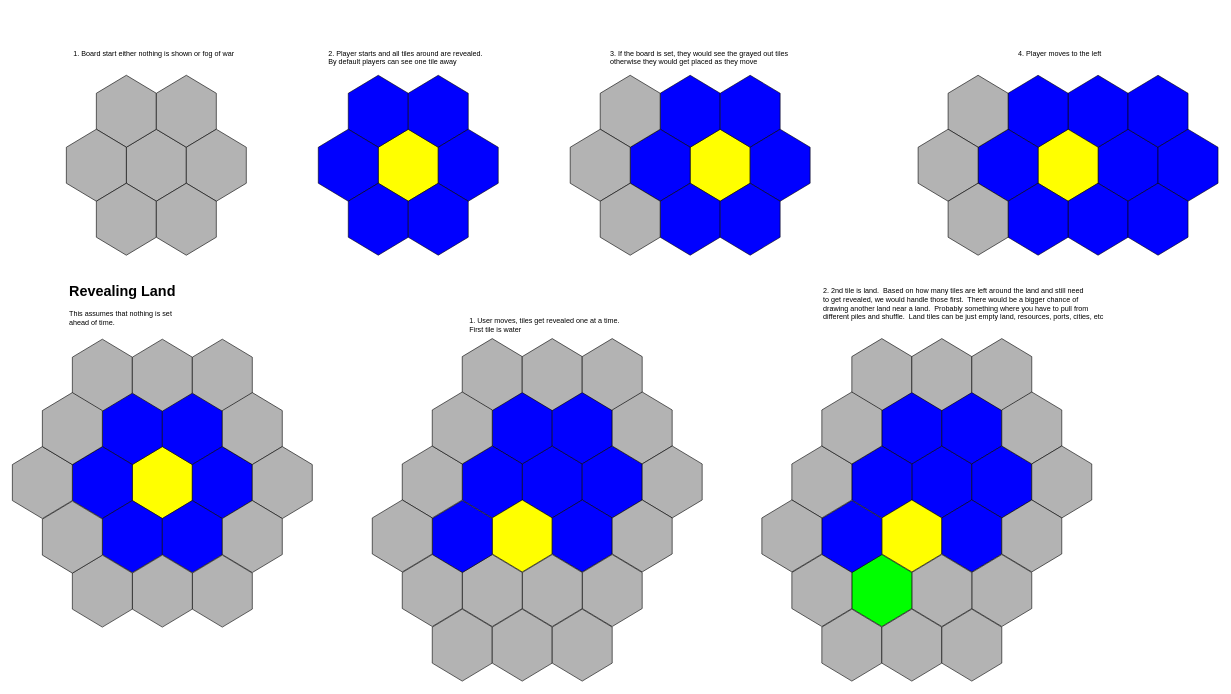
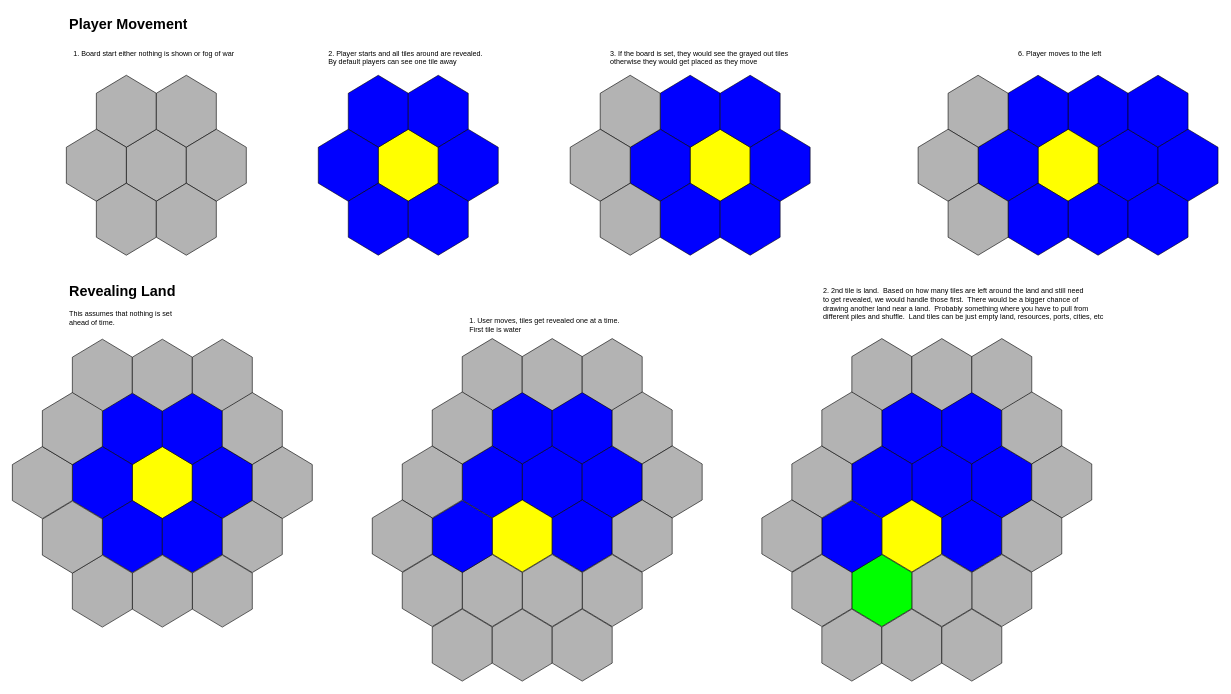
node "Player Movement": added
node "4. Player moves to the left": label "4. Player moves to the left" -> "6. Player moves to the left"
